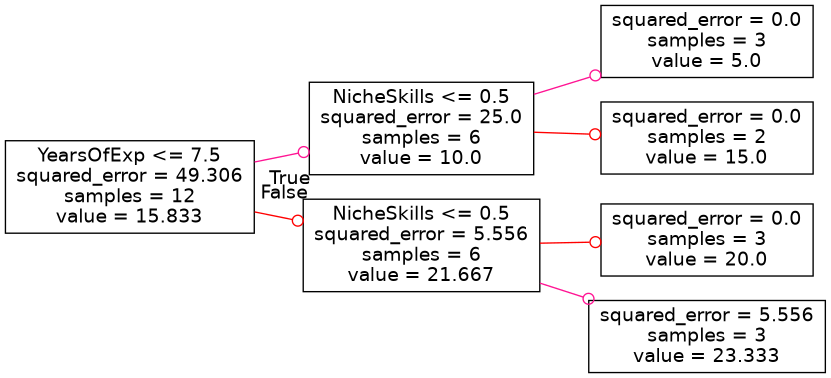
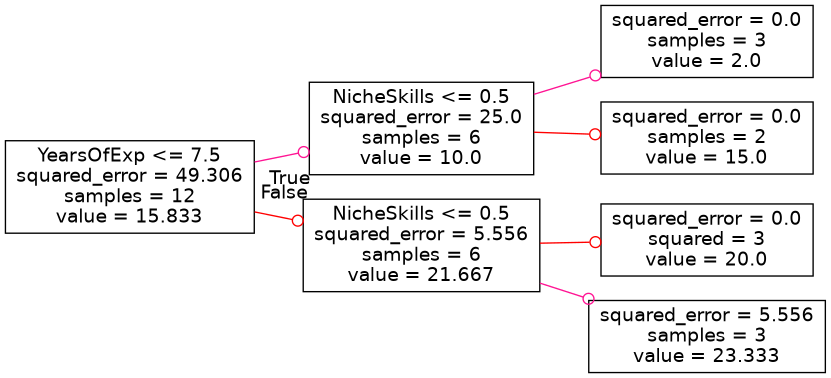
node "squared_error = 0.0 samples = 3 value = 5.0": label "squared_error = 0.0 samples = 3 value = 5.0" -> "squared_error = 0.0 samples = 3 value = 2.0"
node "squared_error = 0.0 samples = 3 value = 20.0": label "squared_error = 0.0 samples = 3 value = 20.0" -> "squared_error = 0.0 squared = 3 value = 20.0"
